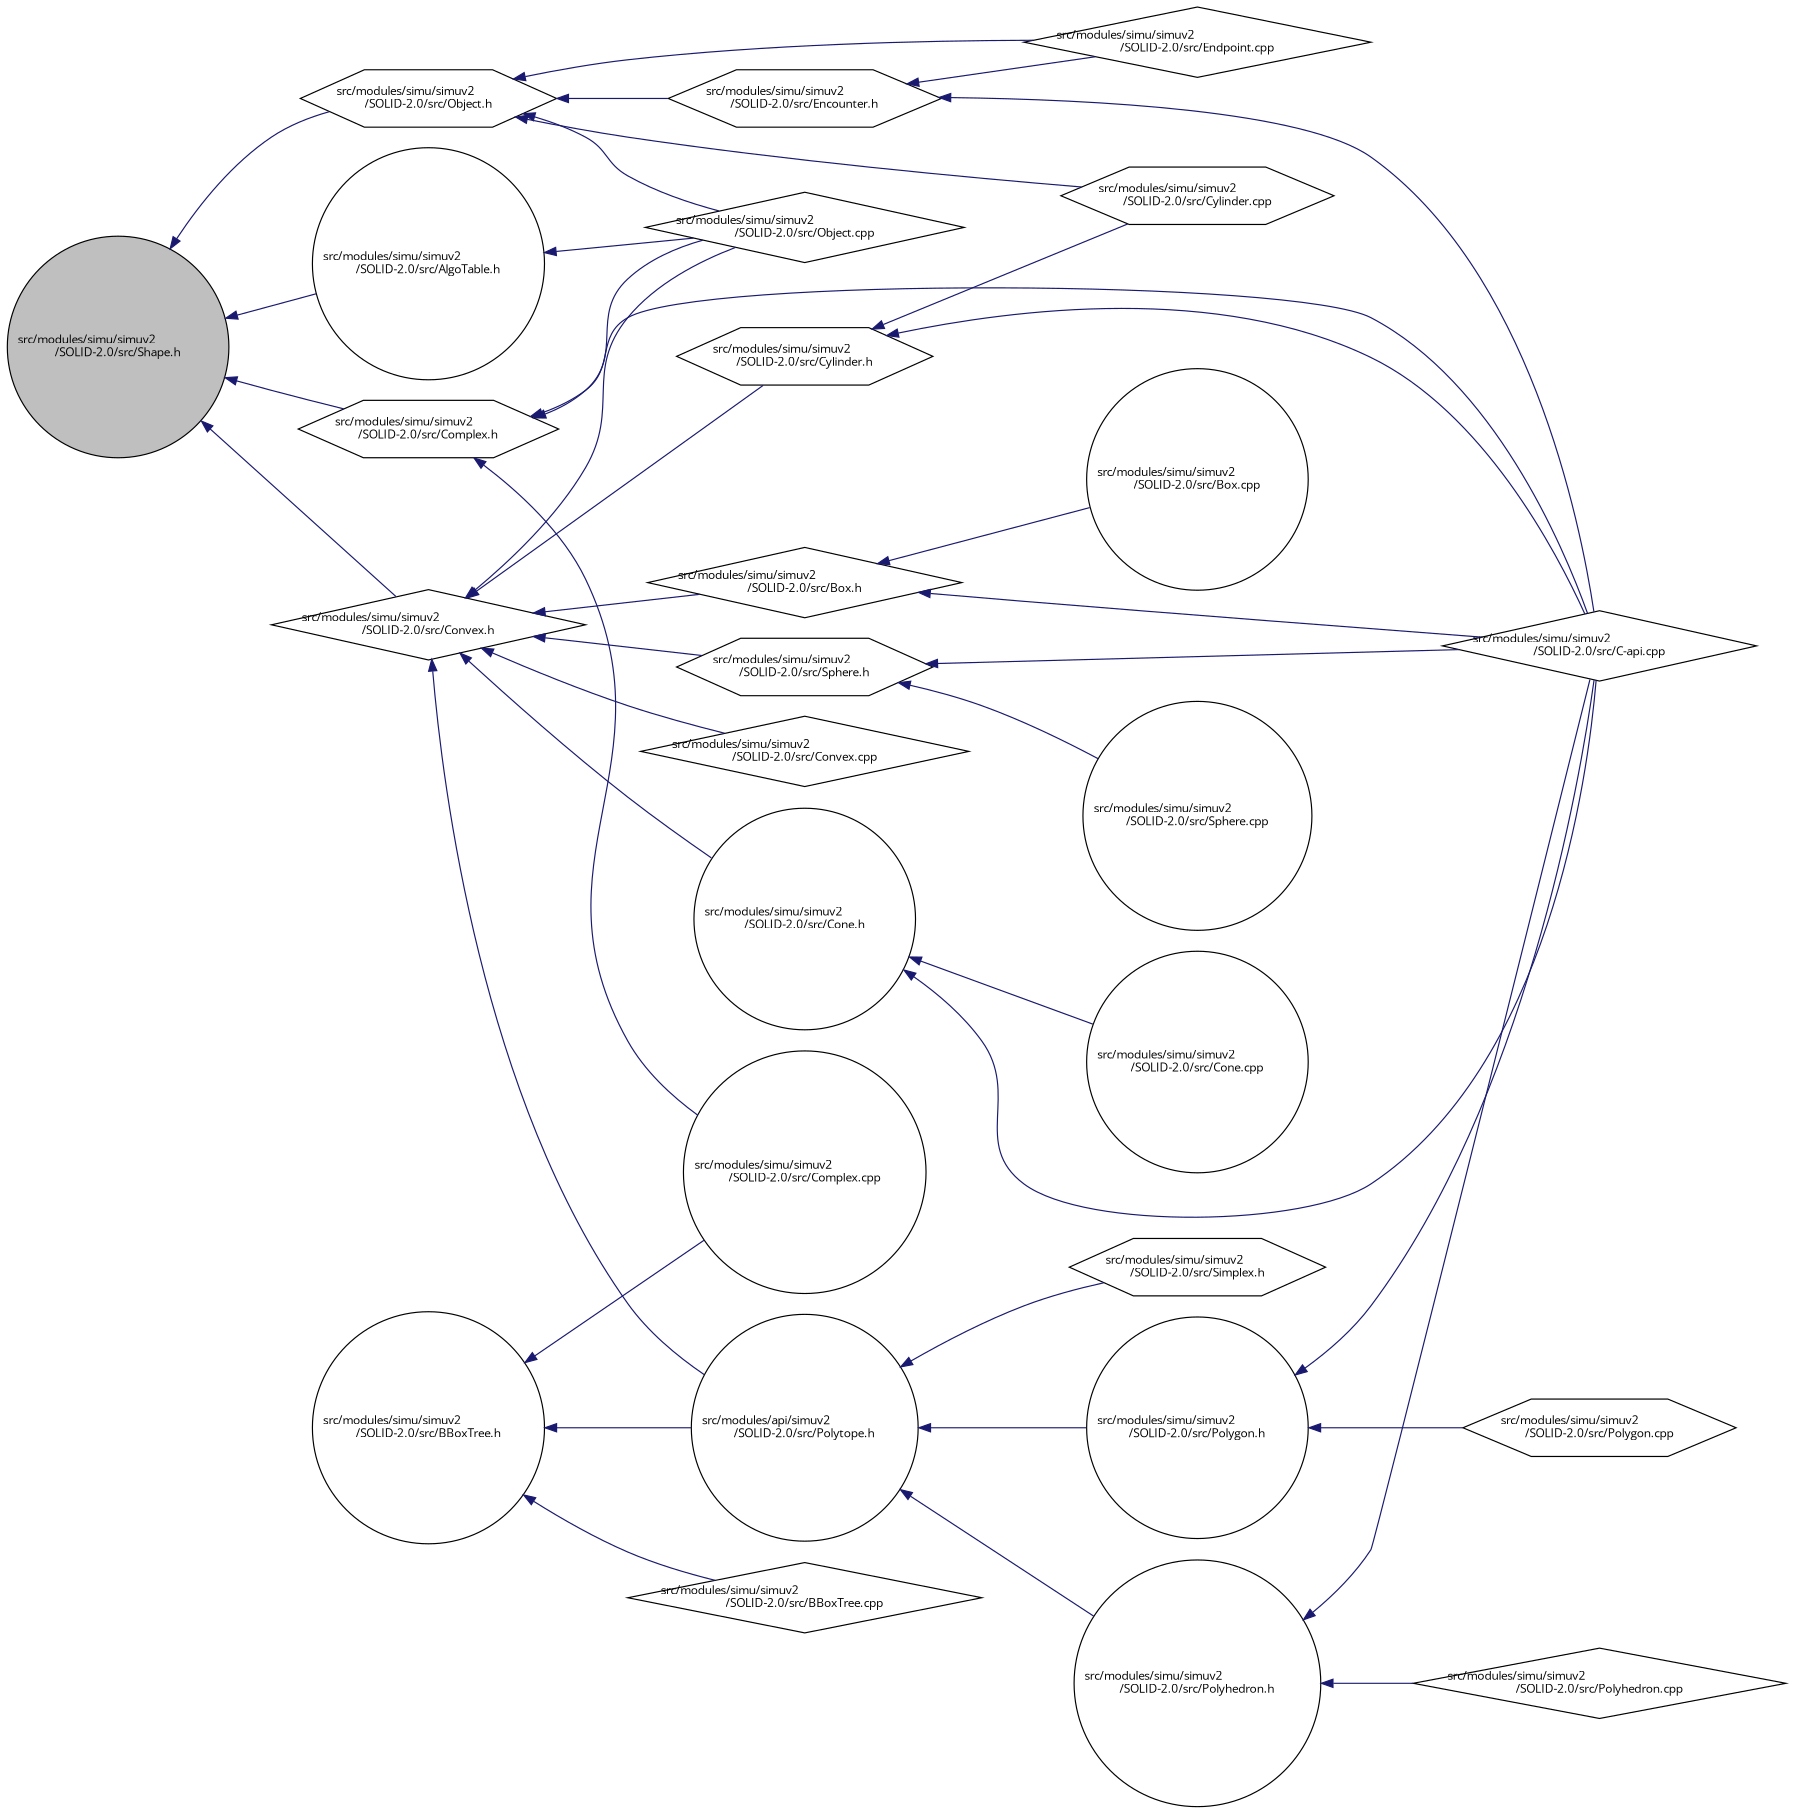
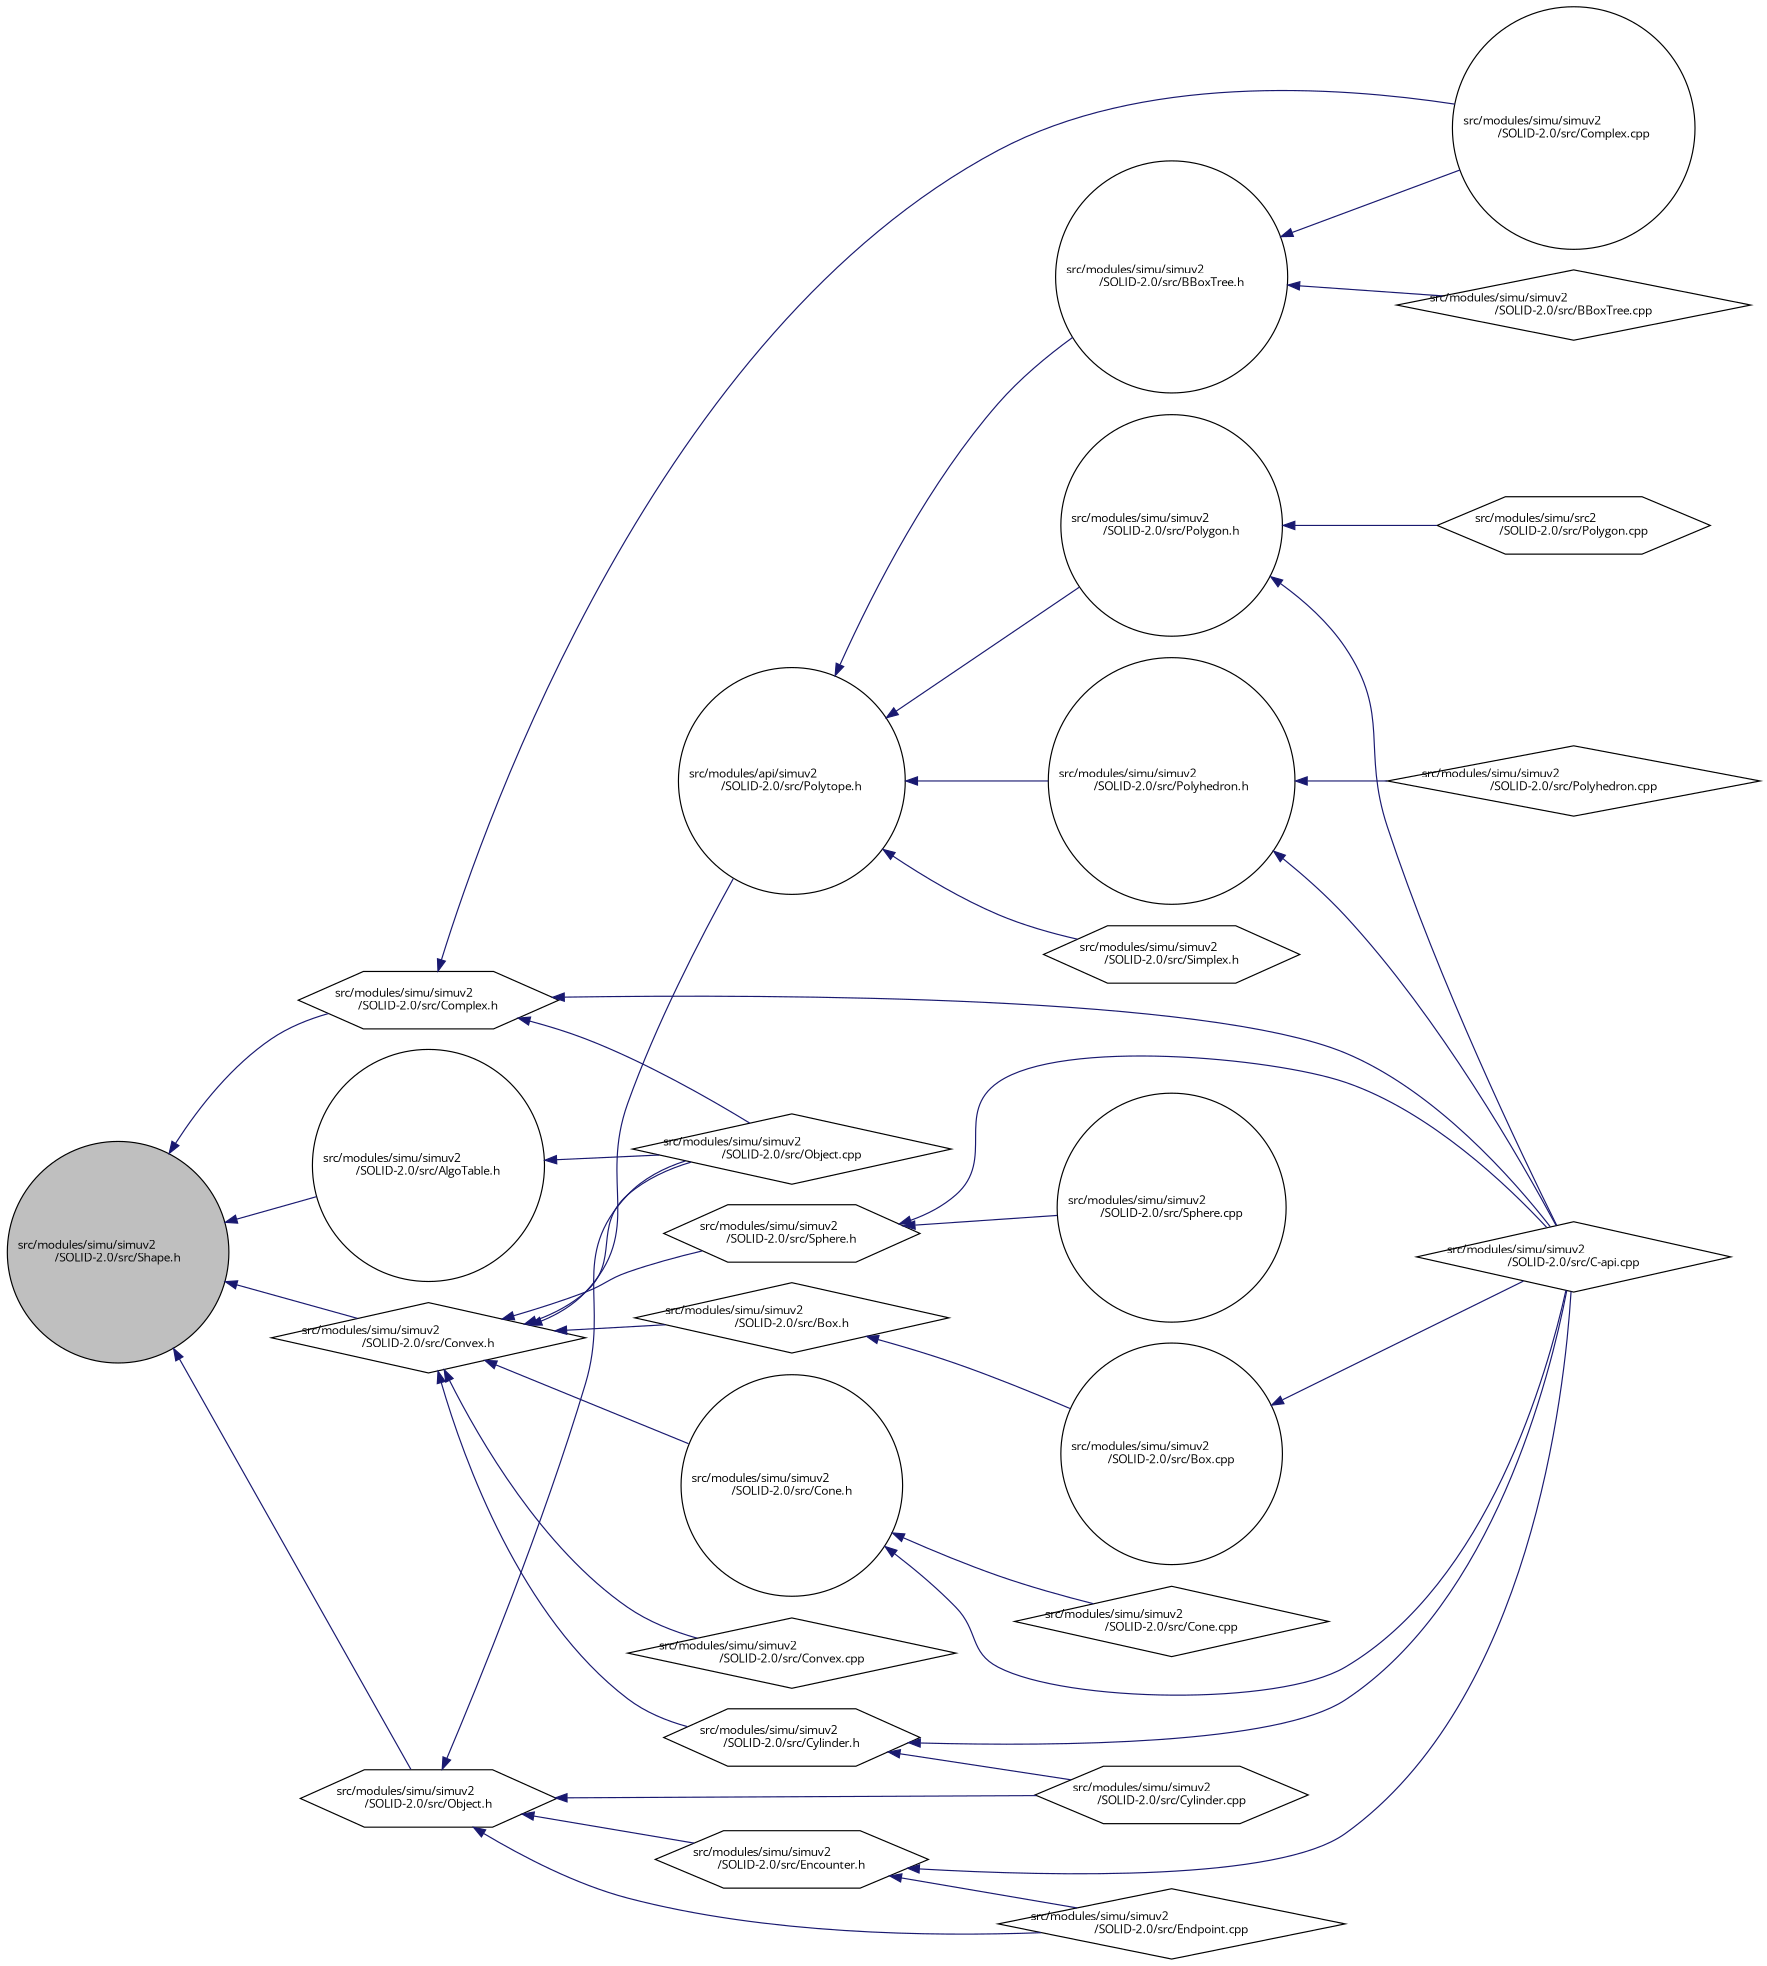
edge "src/modules/simu/simuv2 /SOLID-2.0/src/C-api.cpp" -> "src/modules/simu/simuv2 /SOLID-2.0/src/Box.h": now "src/modules/simu/simuv2 /SOLID-2.0/src/C-api.cpp" -> "src/modules/simu/simuv2 /SOLID-2.0/src/Box.cpp"
node "src/modules/simu/simuv2 /SOLID-2.0/src/Cone.cpp": shape circle -> diamond
edge "src/modules/api/simuv2 /SOLID-2.0/src/Polytope.h" -> "src/modules/simu/simuv2 /SOLID-2.0/src/BBoxTree.h": reversed
node "src/modules/simu/simuv2 /SOLID-2.0/src/Polygon.cpp": label "src/modules/simu/simuv2 /SOLID-2.0/src/Polygon.cpp" -> "src/modules/simu/src2 /SOLID-2.0/src/Polygon.cpp"
